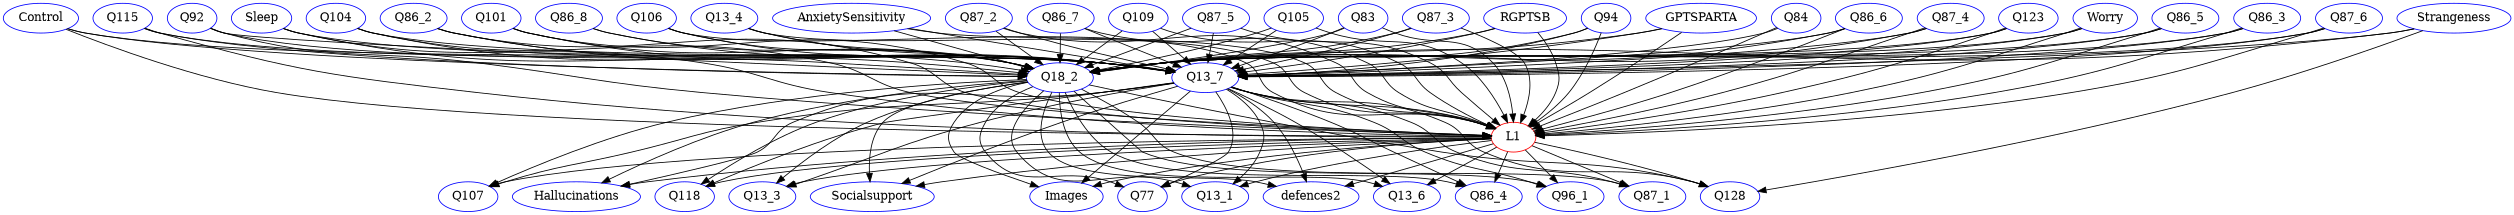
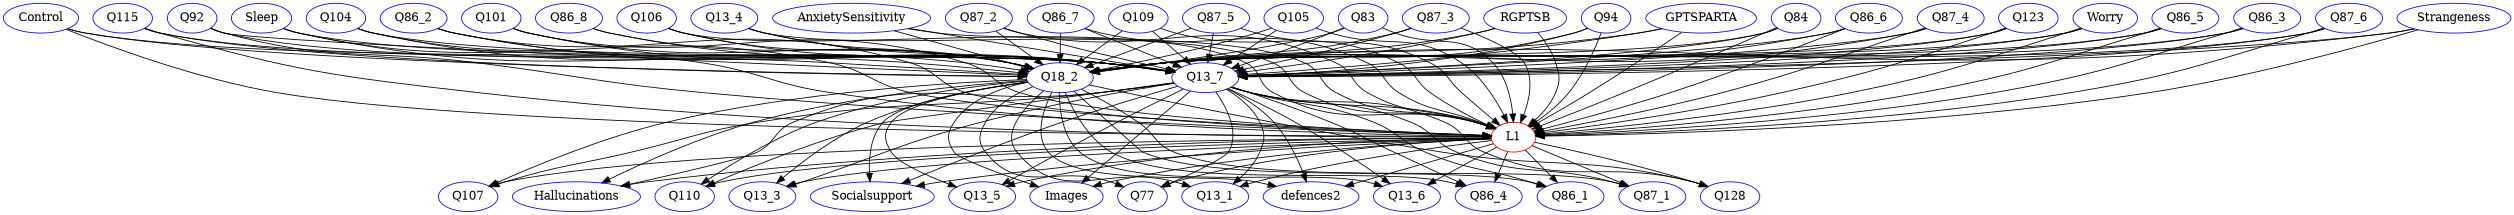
edge "Q84" -> "Q18_2": added
edge "Strangeness" -> "Q128": now "Strangeness" -> "L1"
node "Q118": label "Q118" -> "Q110"
node "Q13_5": added
node "Q96_1": label "Q96_1" -> "Q86_1"
